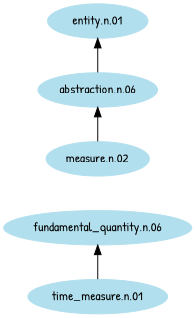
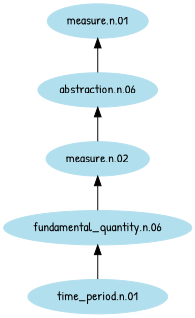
node "entity.n.01": label "entity.n.01" -> "measure.n.01"
edge "fundamental_quantity.n.06" -> "measure.n.02": added
node "time_measure.n.01": label "time_measure.n.01" -> "time_period.n.01"
